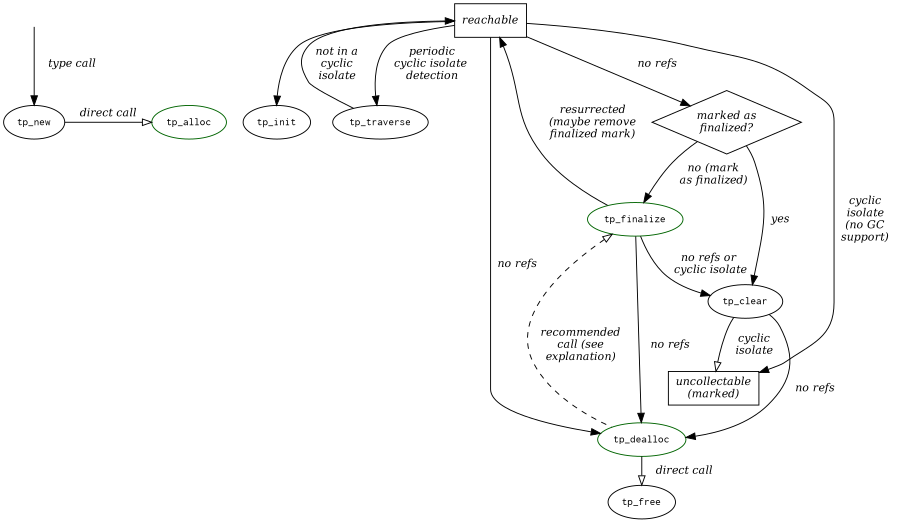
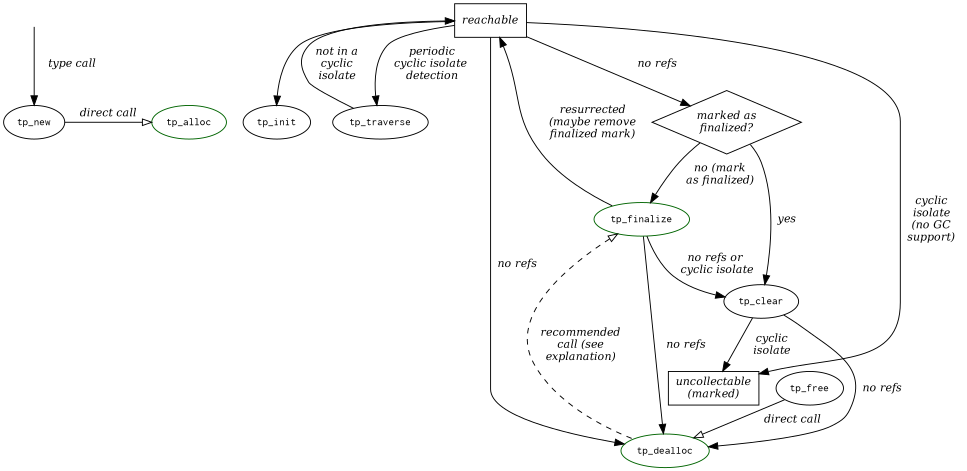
edge "tp_clear" -> "uncollectable": arrowhead empty -> normal
edge "tp_dealloc" -> "tp_free": reversed
